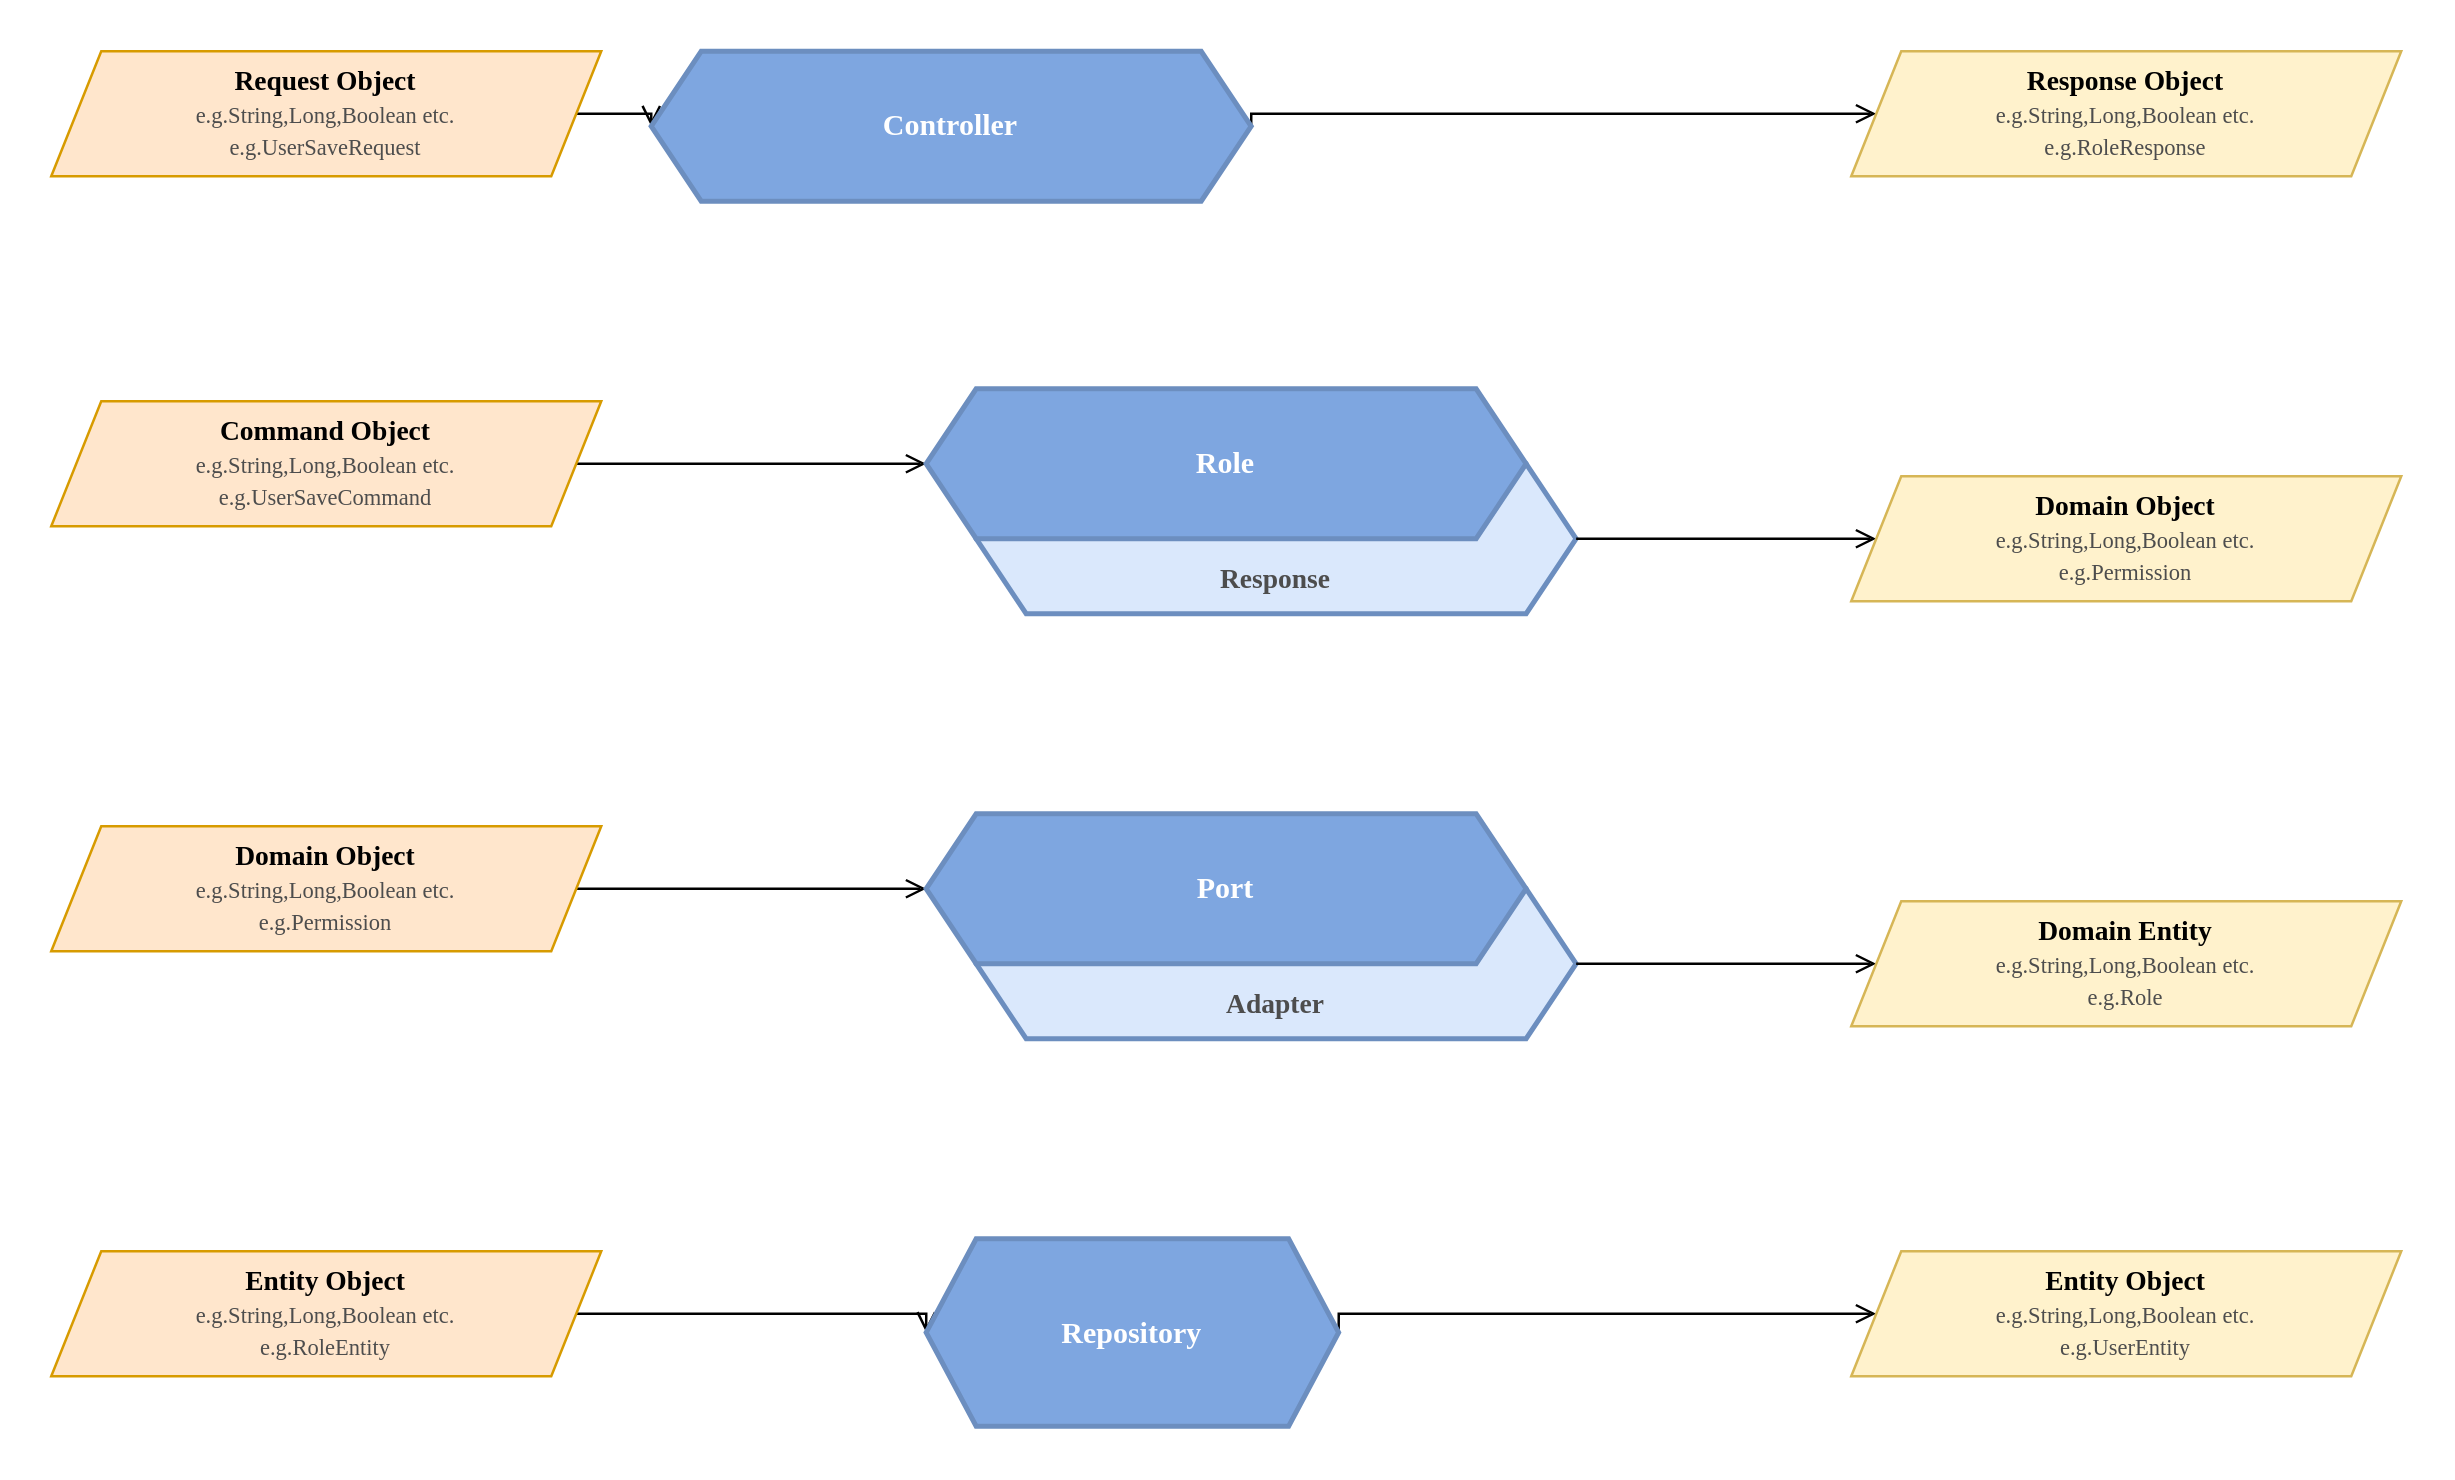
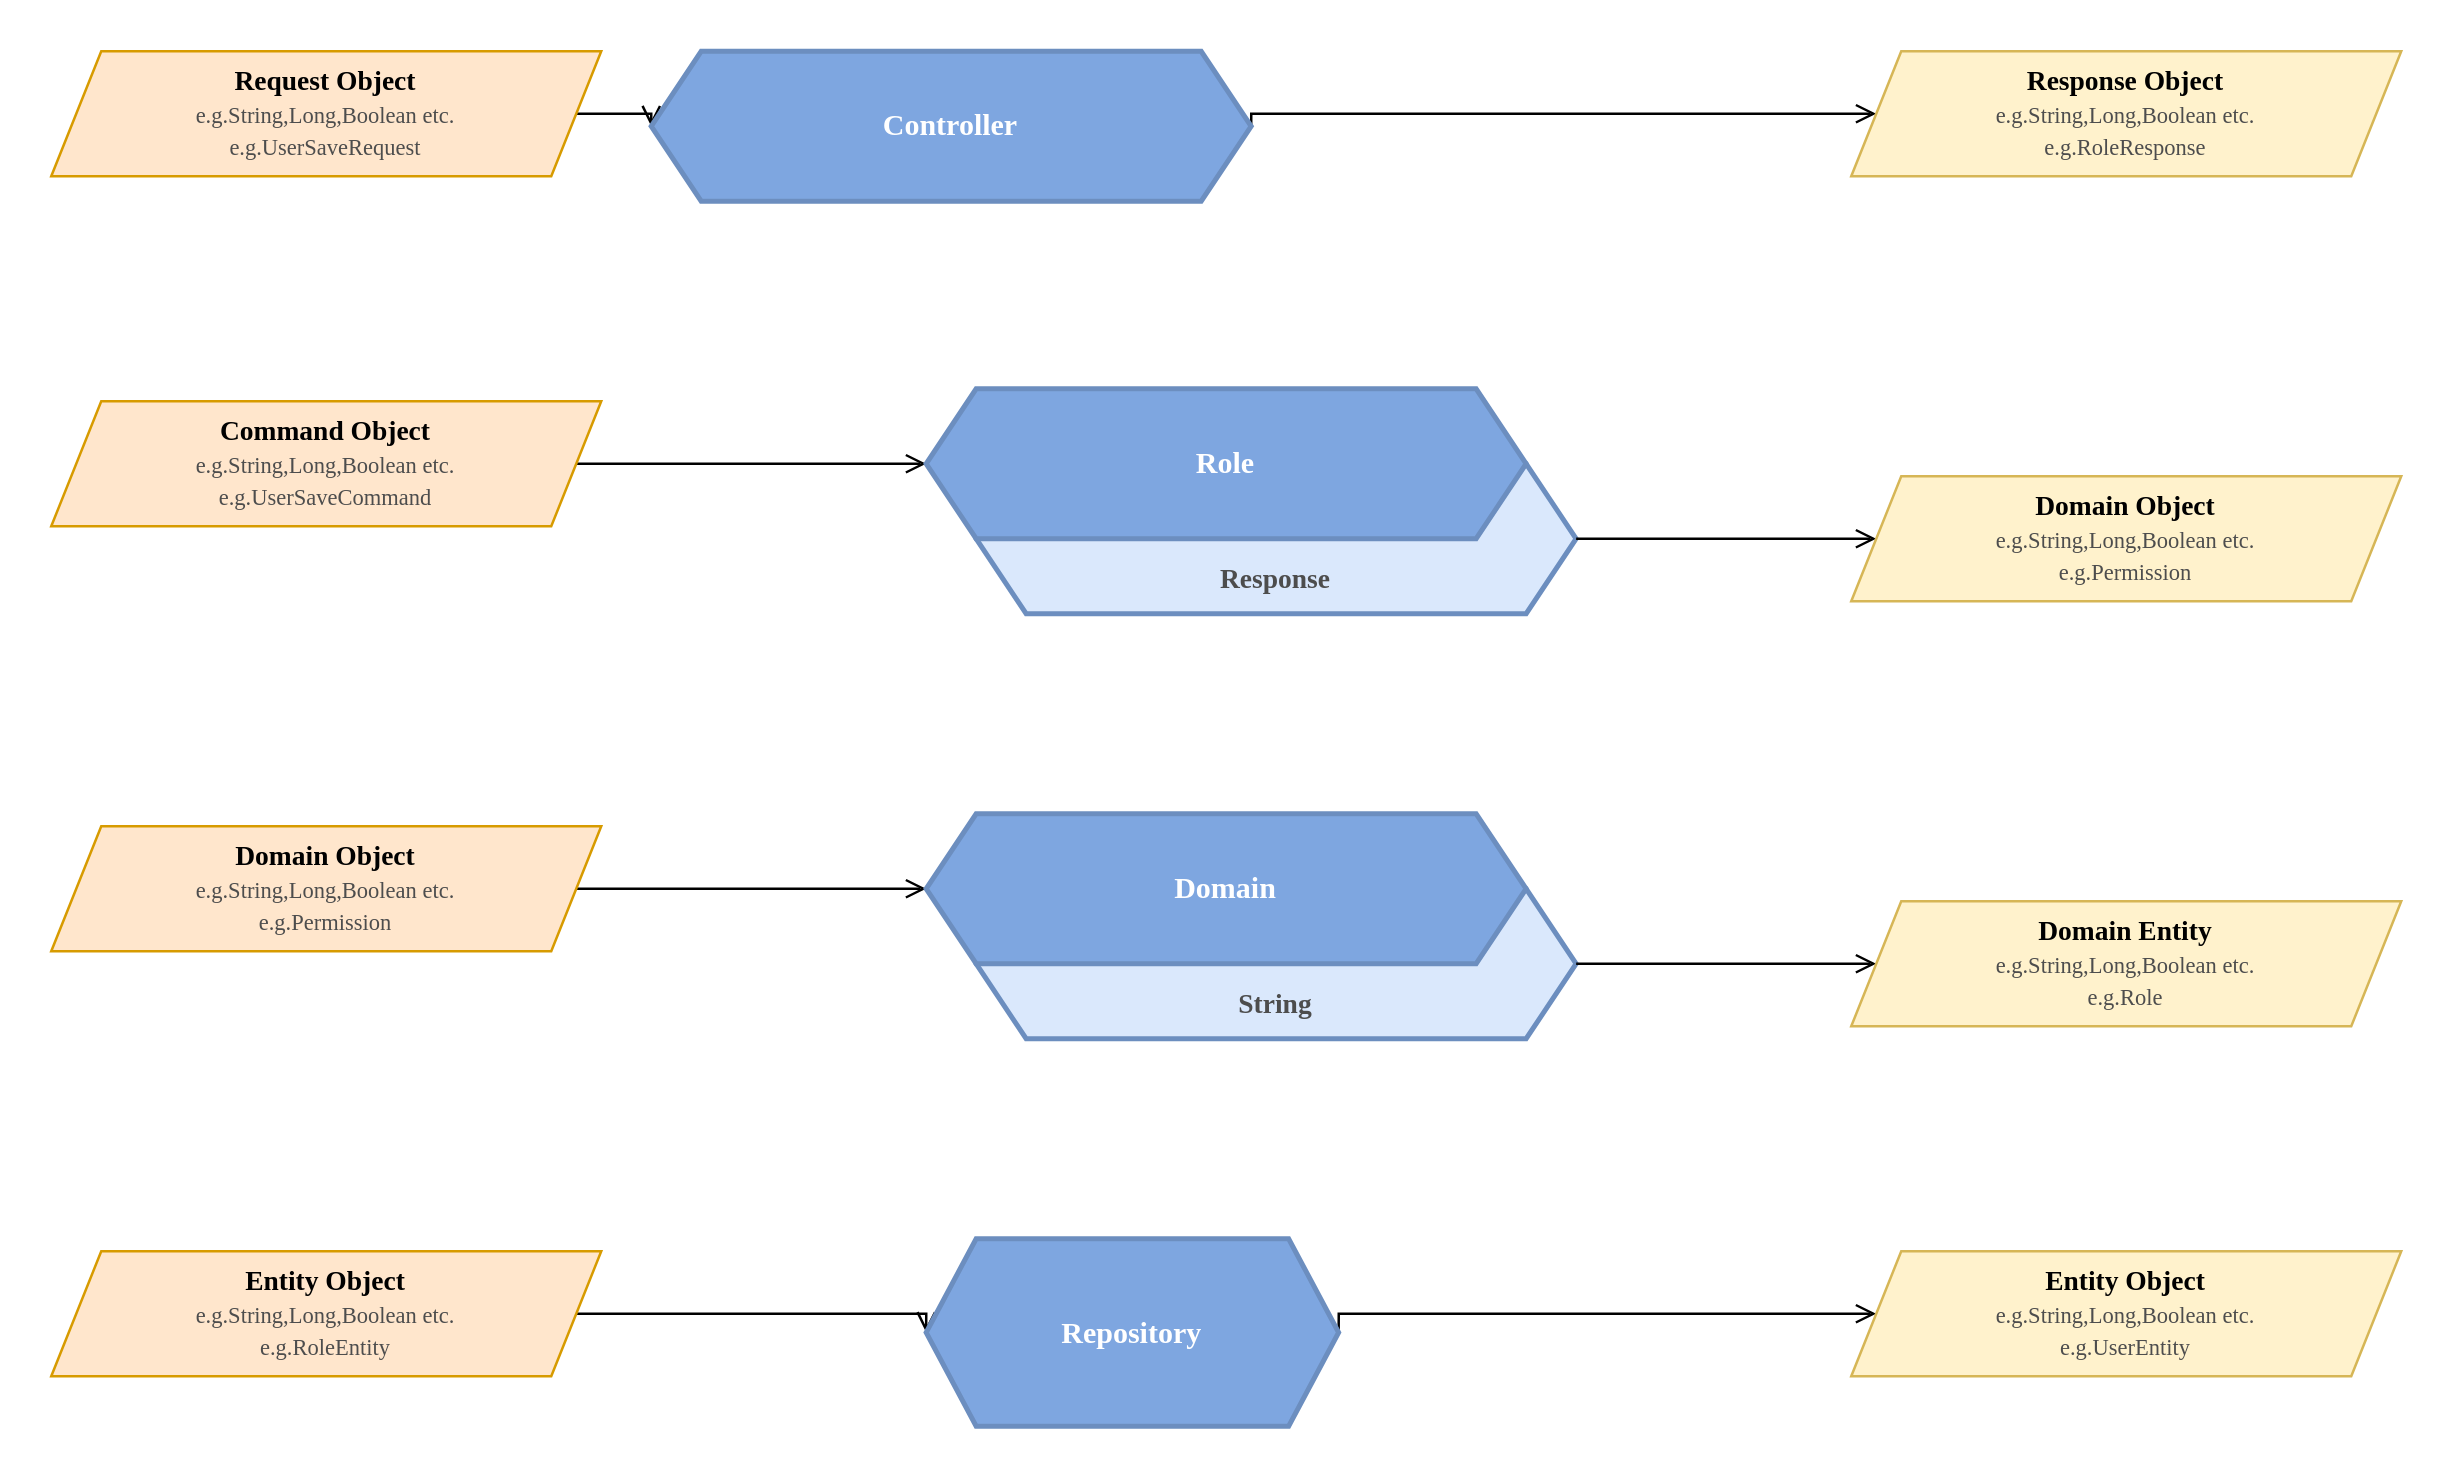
node "Port": label "Port" -> "Domain"
node "Adapter": label "Adapter" -> "String"
